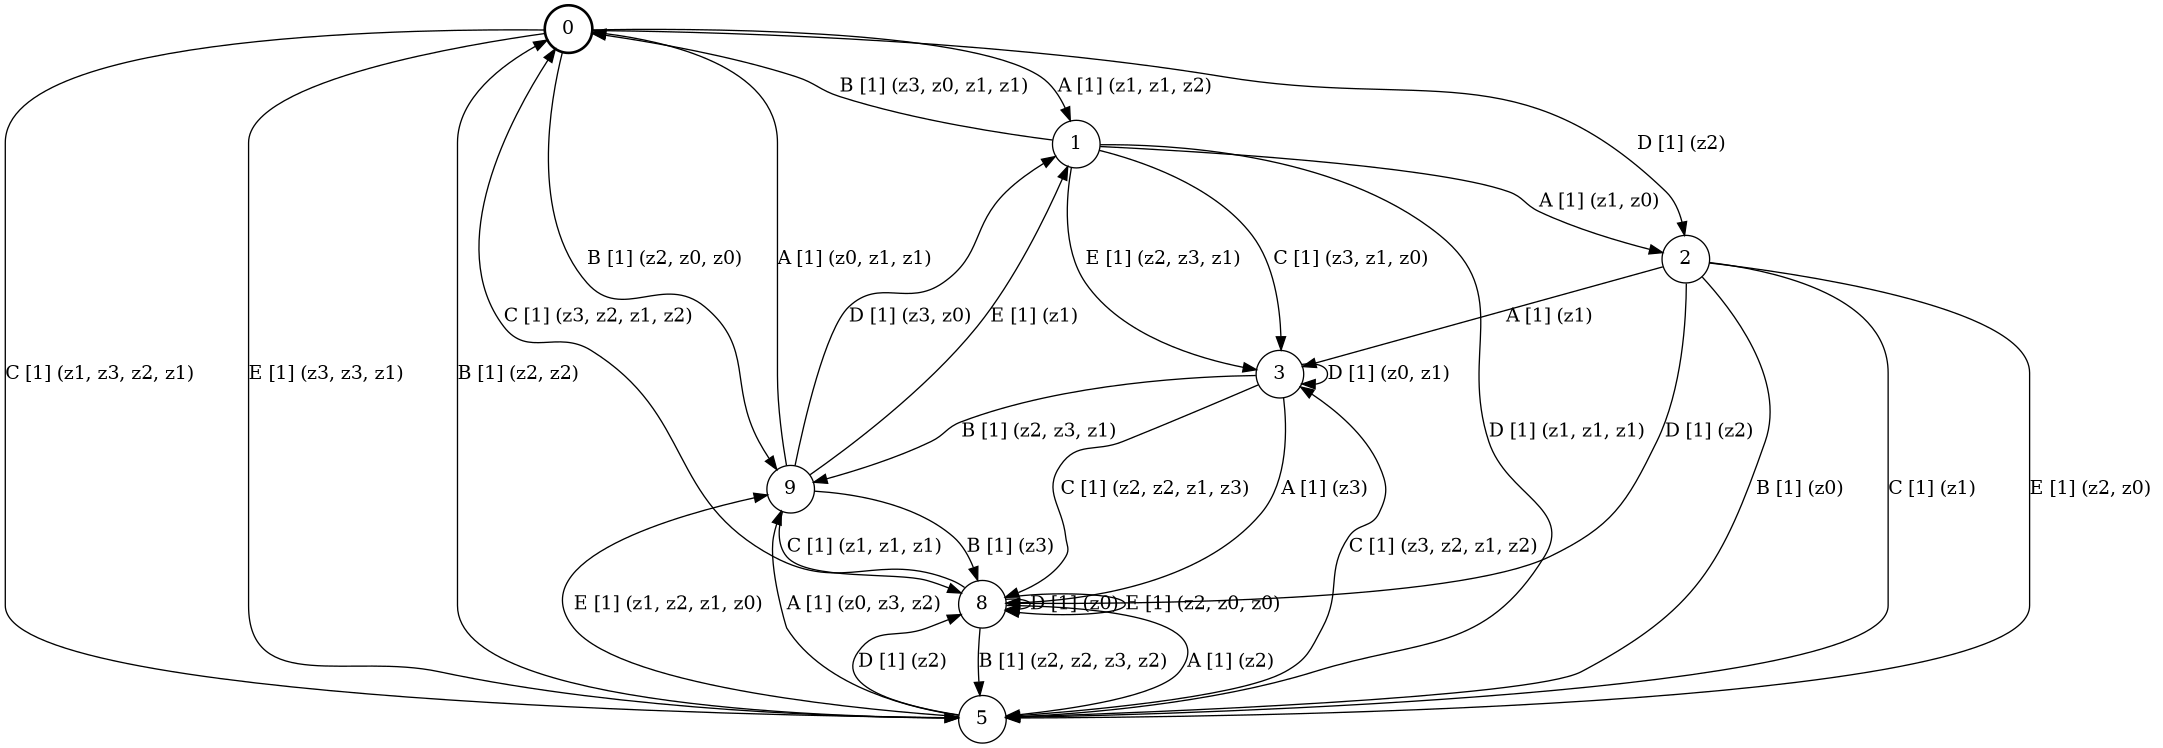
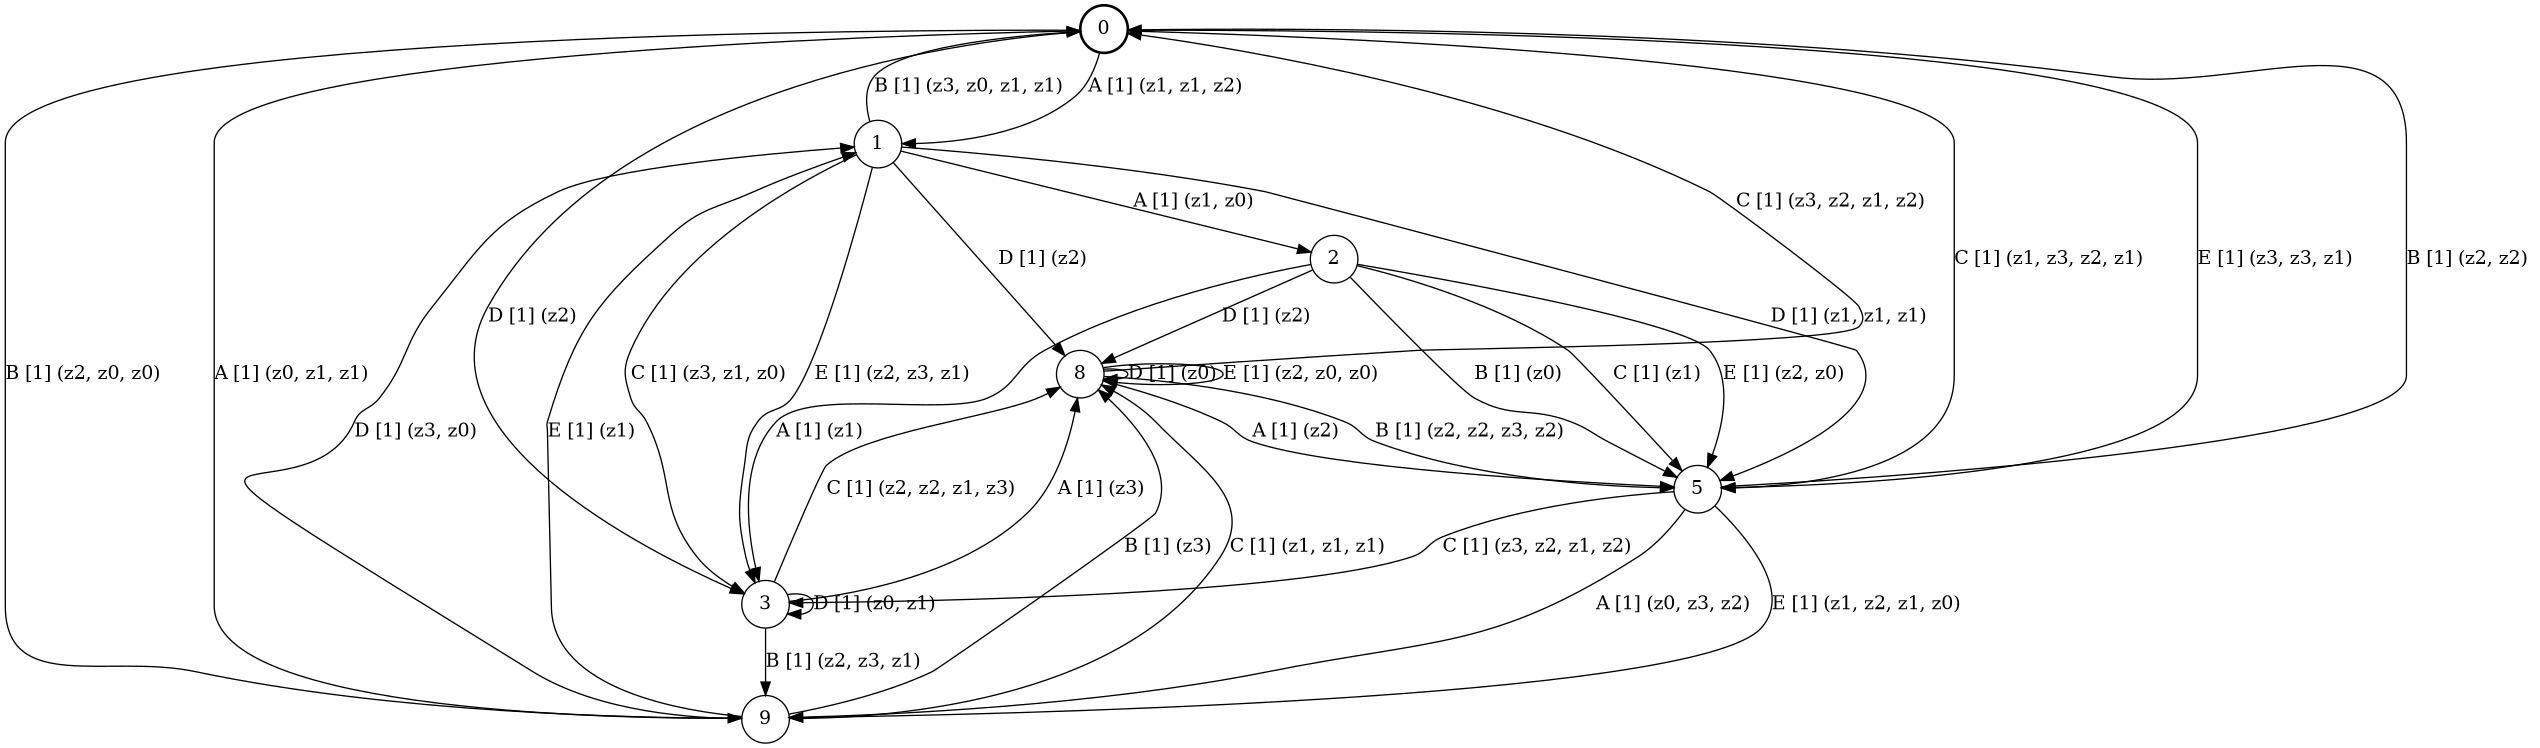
edge "0" -> "2": now "0" -> "3"
edge "5" -> "8": now "1" -> "8"
